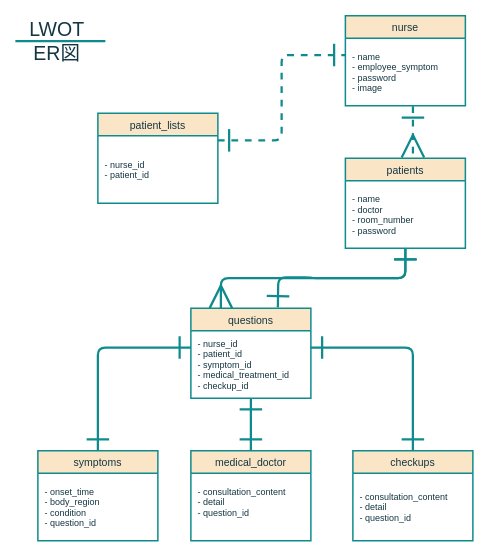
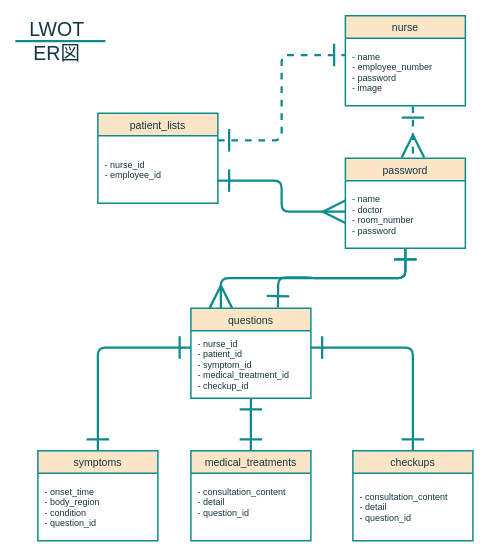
node "- name - employee_symptom - password - image": label "- name - employee_symptom - password - image" -> "- name - employee_number - password - image"
node "- nurse_id - patient_id": label "- nurse_id - patient_id" -> "- nurse_id - employee_id"
node "patients": label "patients" -> "password"
edge "patient_lists" -- "- name - doctor - room_number - password": added
node "medical_doctor": label "medical_doctor" -> "medical_treatments"
